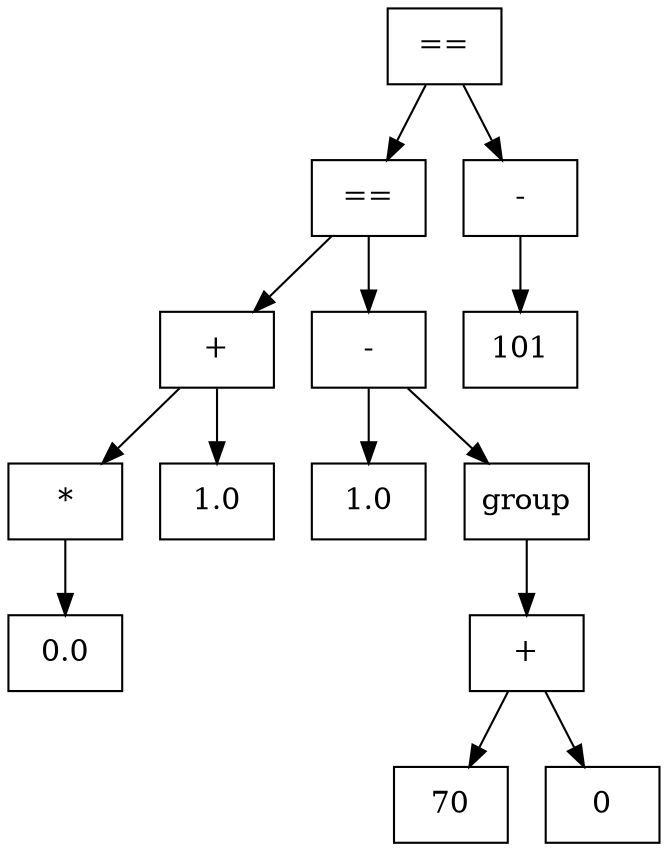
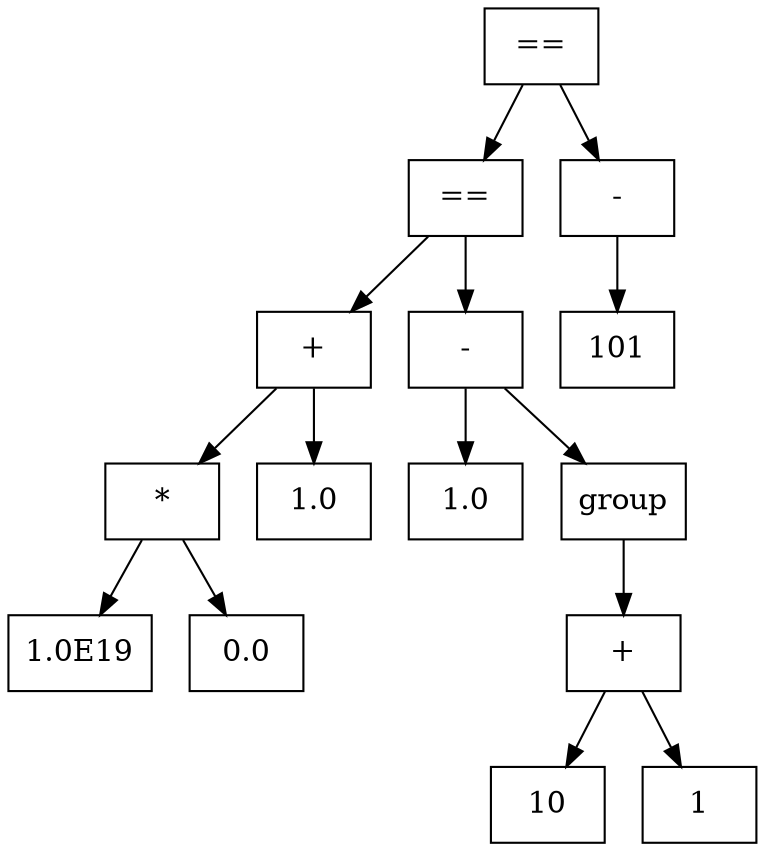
node "1.0E19": added
node "70": label "70" -> "10"
node "0": label "0" -> "1"
